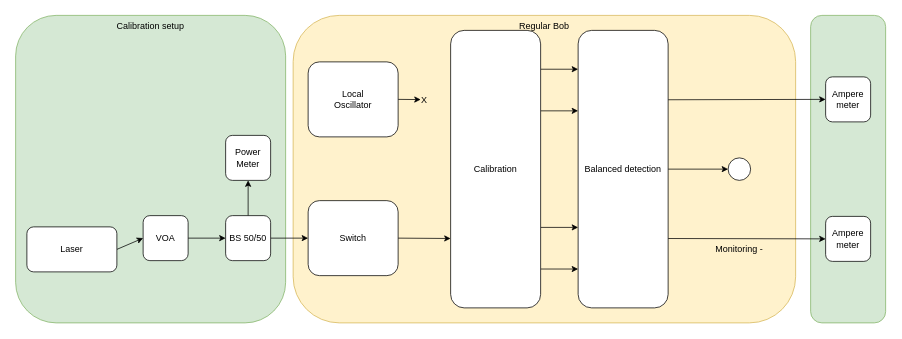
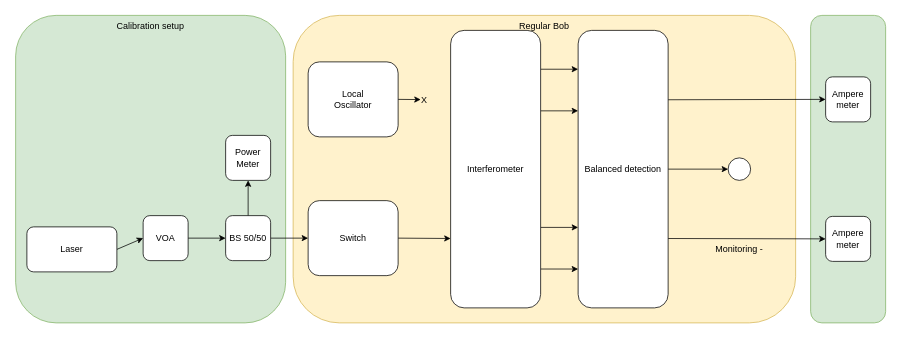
node "Calibration": label "Calibration" -> "Interferometer"
